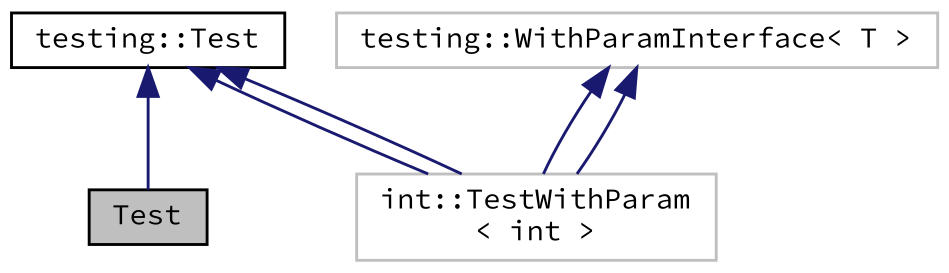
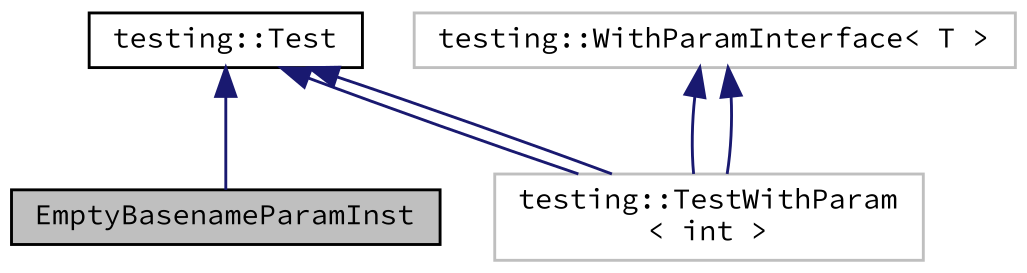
node "Test": label "Test" -> "EmptyBasenameParamInst"
node "int::TestWithParam < int >": label "int::TestWithParam < int >" -> "testing::TestWithParam < int >"
